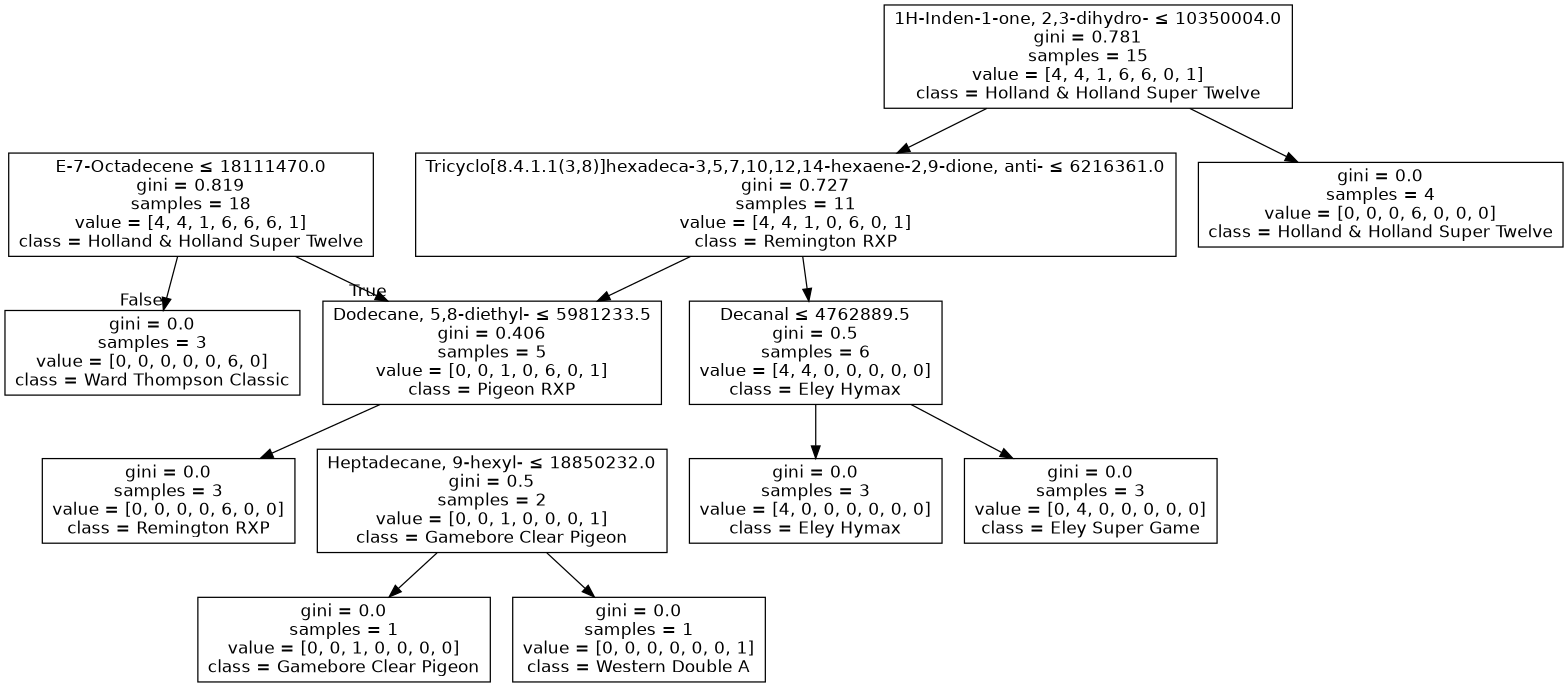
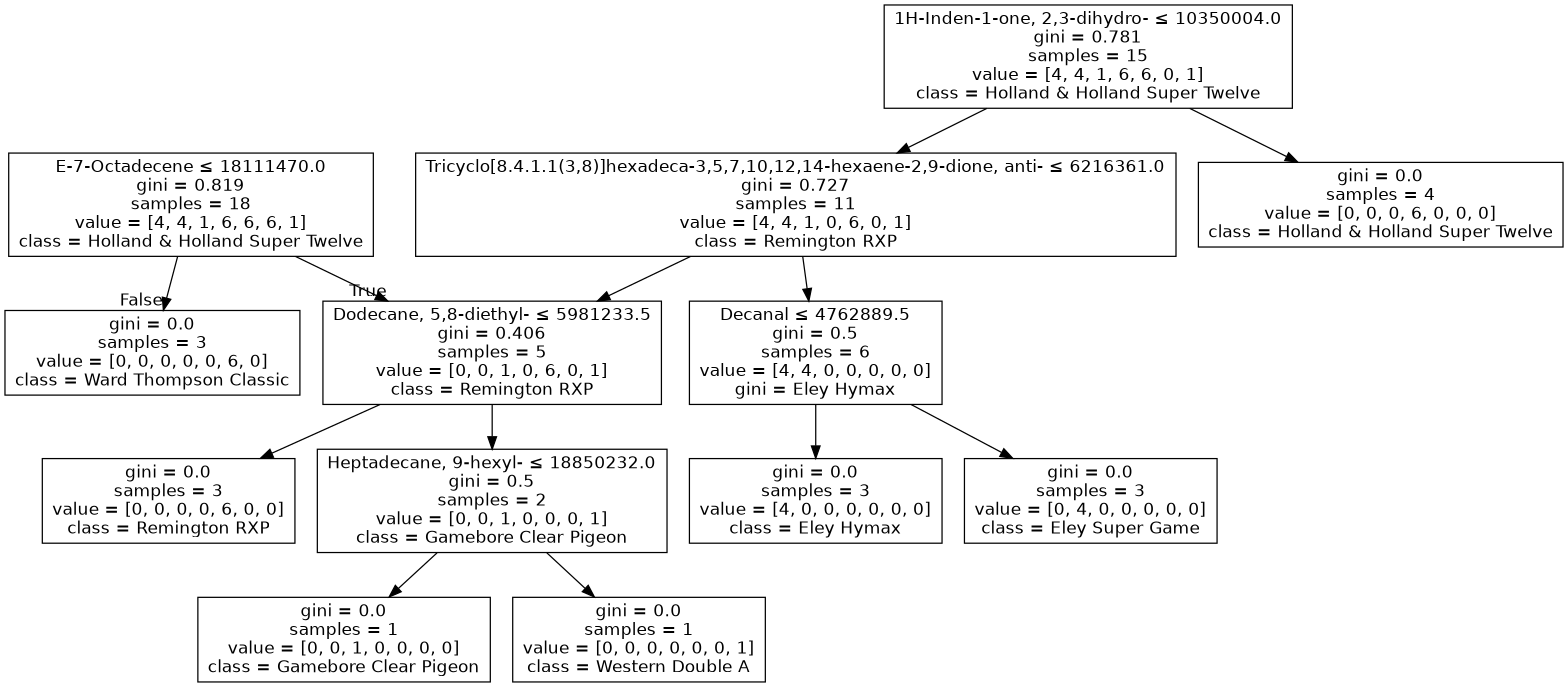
node "Dodecane, 5,8-diethyl- ≤ 5981233.5": text "class = Pigeon RXP" -> "class = Remington RXP"
node "Decanal ≤ 4762889.5": text "class = Eley Hymax" -> "gini = Eley Hymax"
edge "Dodecane, 5,8-diethyl- ≤ 5981233.5" -> "Heptadecane, 9-hexyl- ≤ 18850232.0": added
